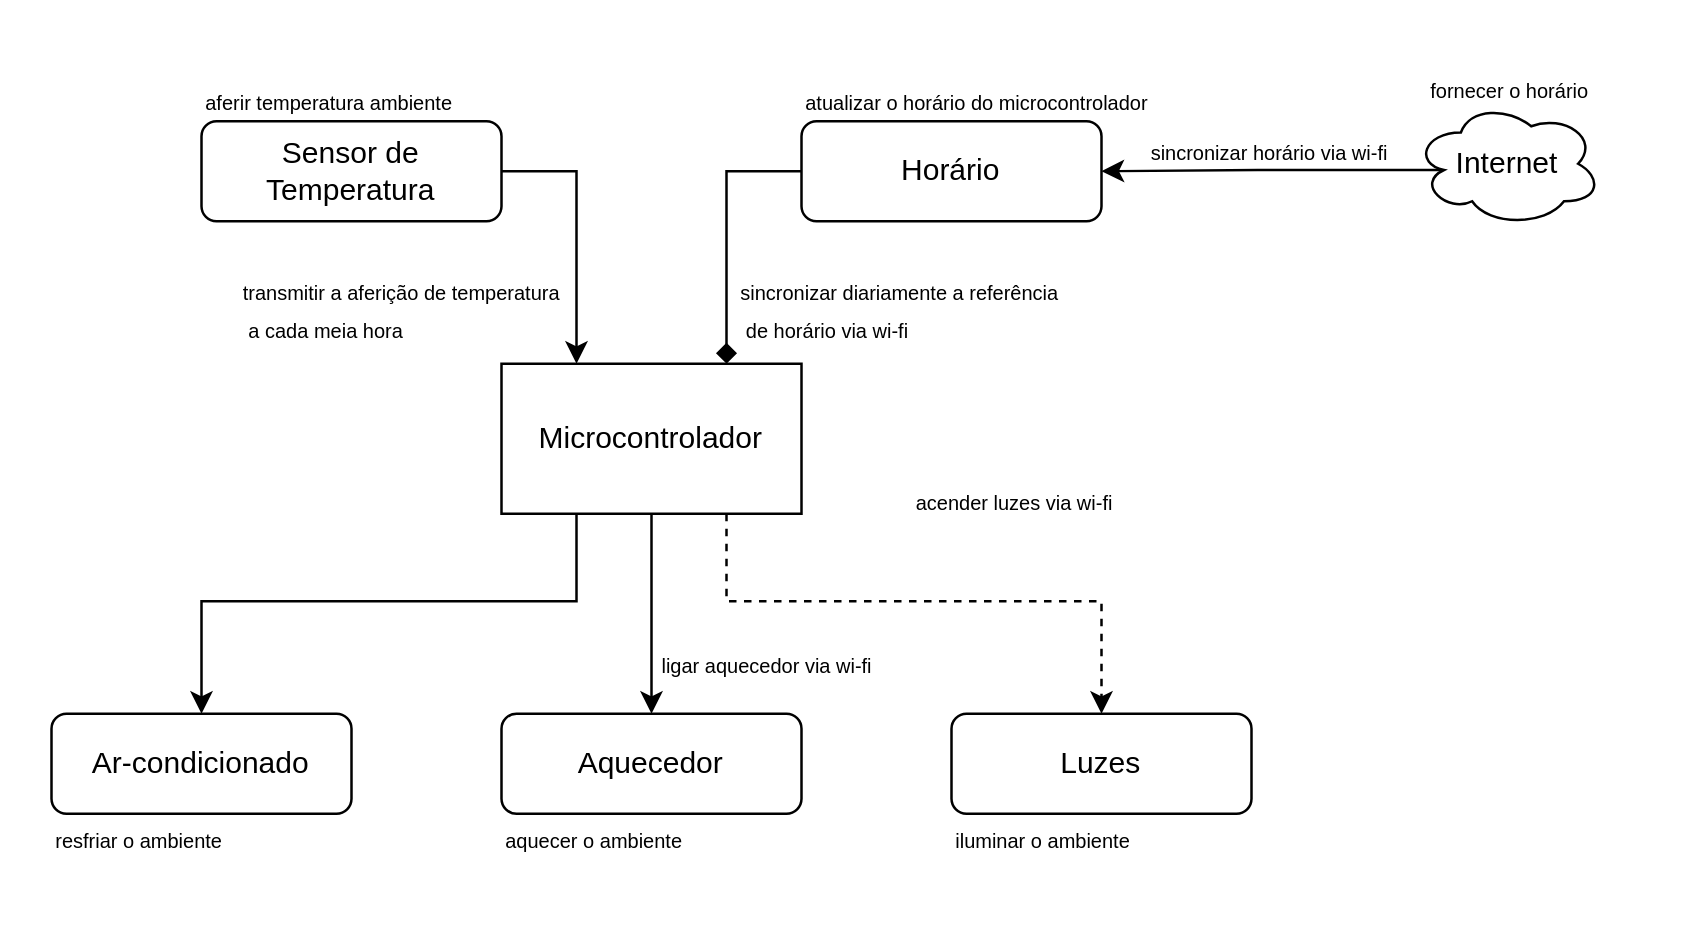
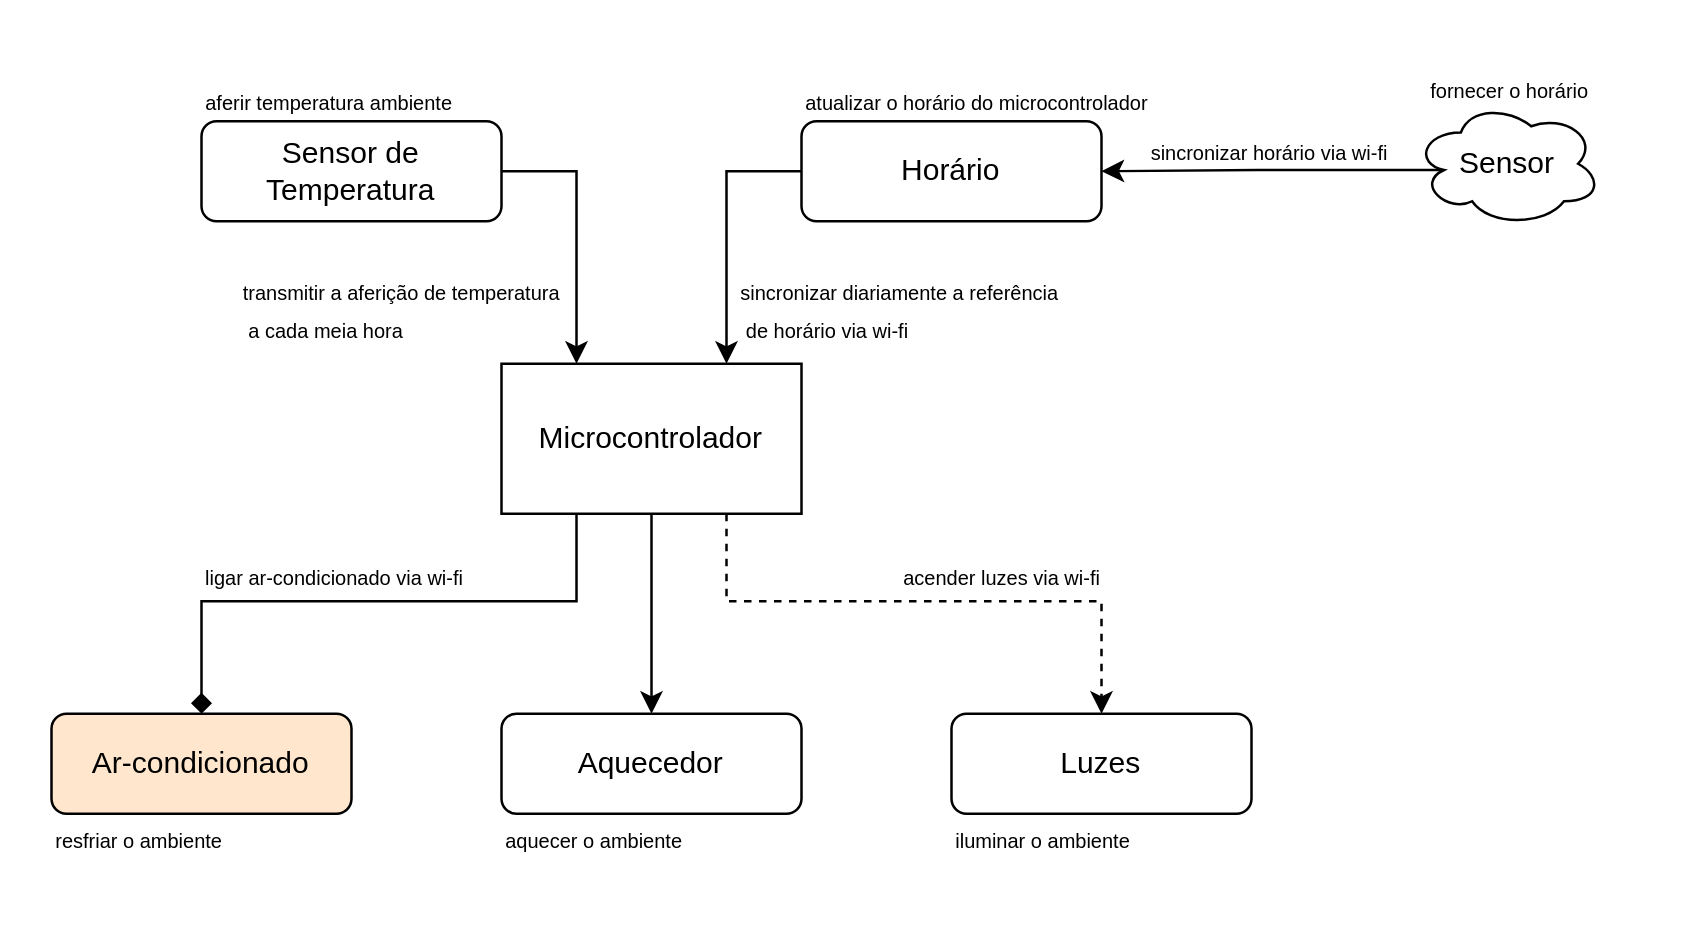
node "Internet": label "Internet" -> "Sensor"
edge "Horário" -> "Microcontrolador": arrowhead diamond -> classic
node "acender luzes via wi-fi": moved (1014, 501) -> (1001, 576)
node "ligar ar-condicionado via wi-fi": added
node "ligar aquecedor via wi-fi": removed
edge "Microcontrolador" -> "Ar-condicionado": arrowhead classic -> diamond
node "Ar-condicionado": fillcolor #ffffff -> #ffe6cc
